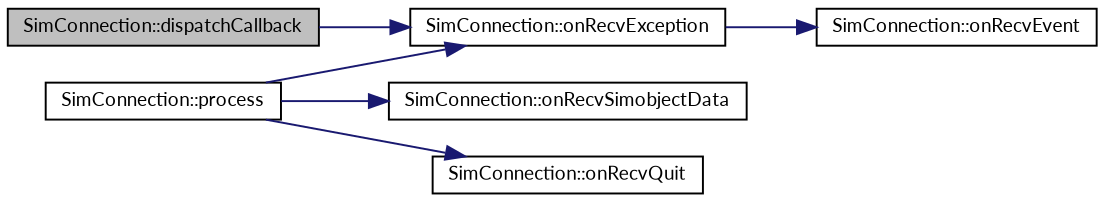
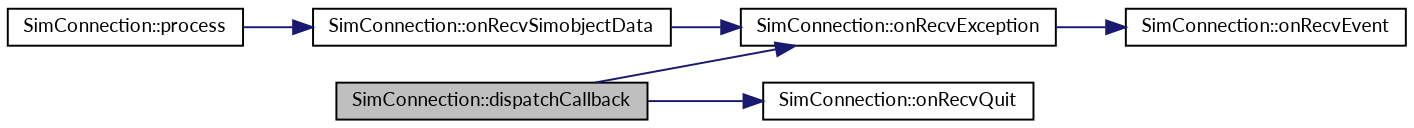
edge "SimConnection::process" -> "SimConnection::onRecvException": now "SimConnection::onRecvSimobjectData" -> "SimConnection::onRecvException"
edge "SimConnection::process" -> "SimConnection::onRecvQuit": now "SimConnection::dispatchCallback" -> "SimConnection::onRecvQuit"
